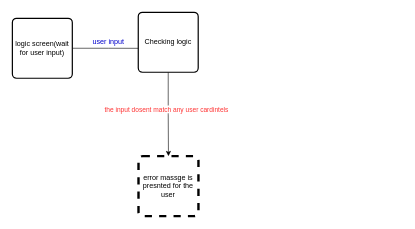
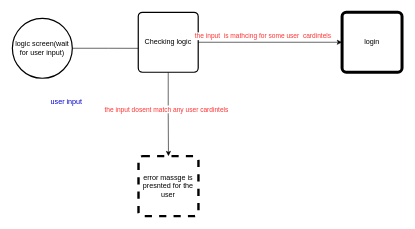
node "user input": moved (108, 42) -> (66, 102)
edge "Checking logic" -> "login": added, label "the input is mathcing for some user cardintels"
node "login": added
node "logic screen(wait for user input)": shape rounded rectangle -> ellipse
